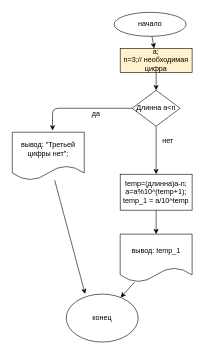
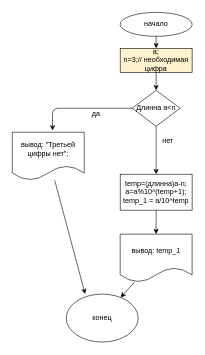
node "начало": moved (150, 24) -> (156, 24)
